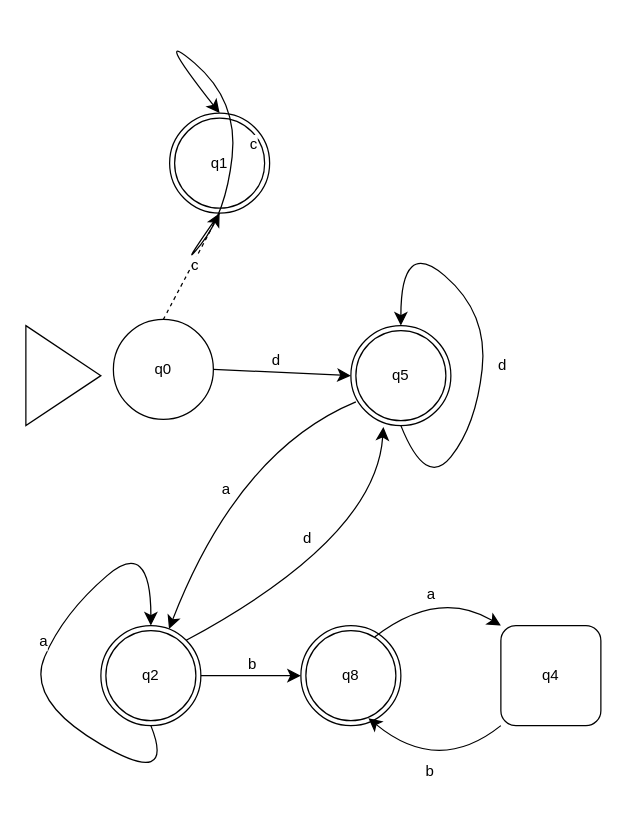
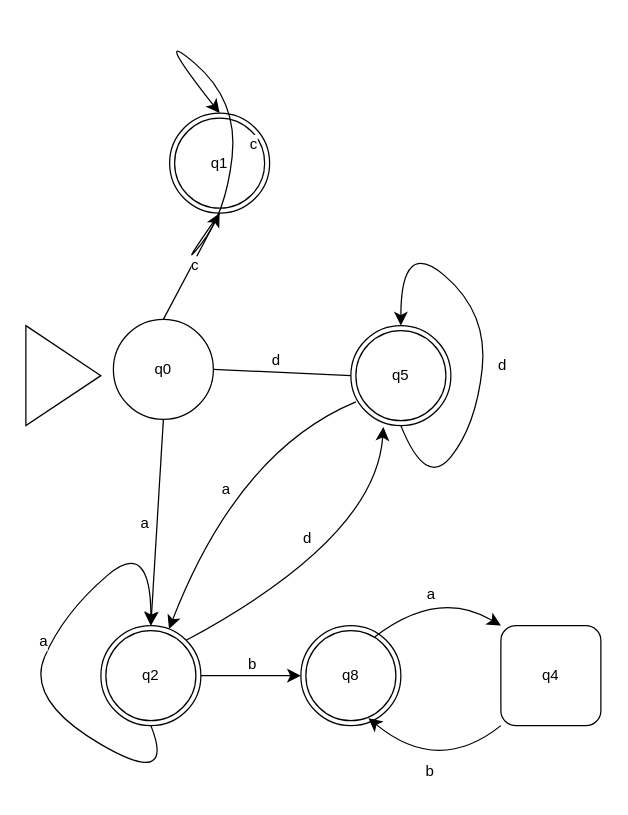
edge "q0" -> "q1": style dashed -> solid
edge "q0" -> "q5": arrowhead classic -> none
edge "q0" -> "q2": added, label "a"
